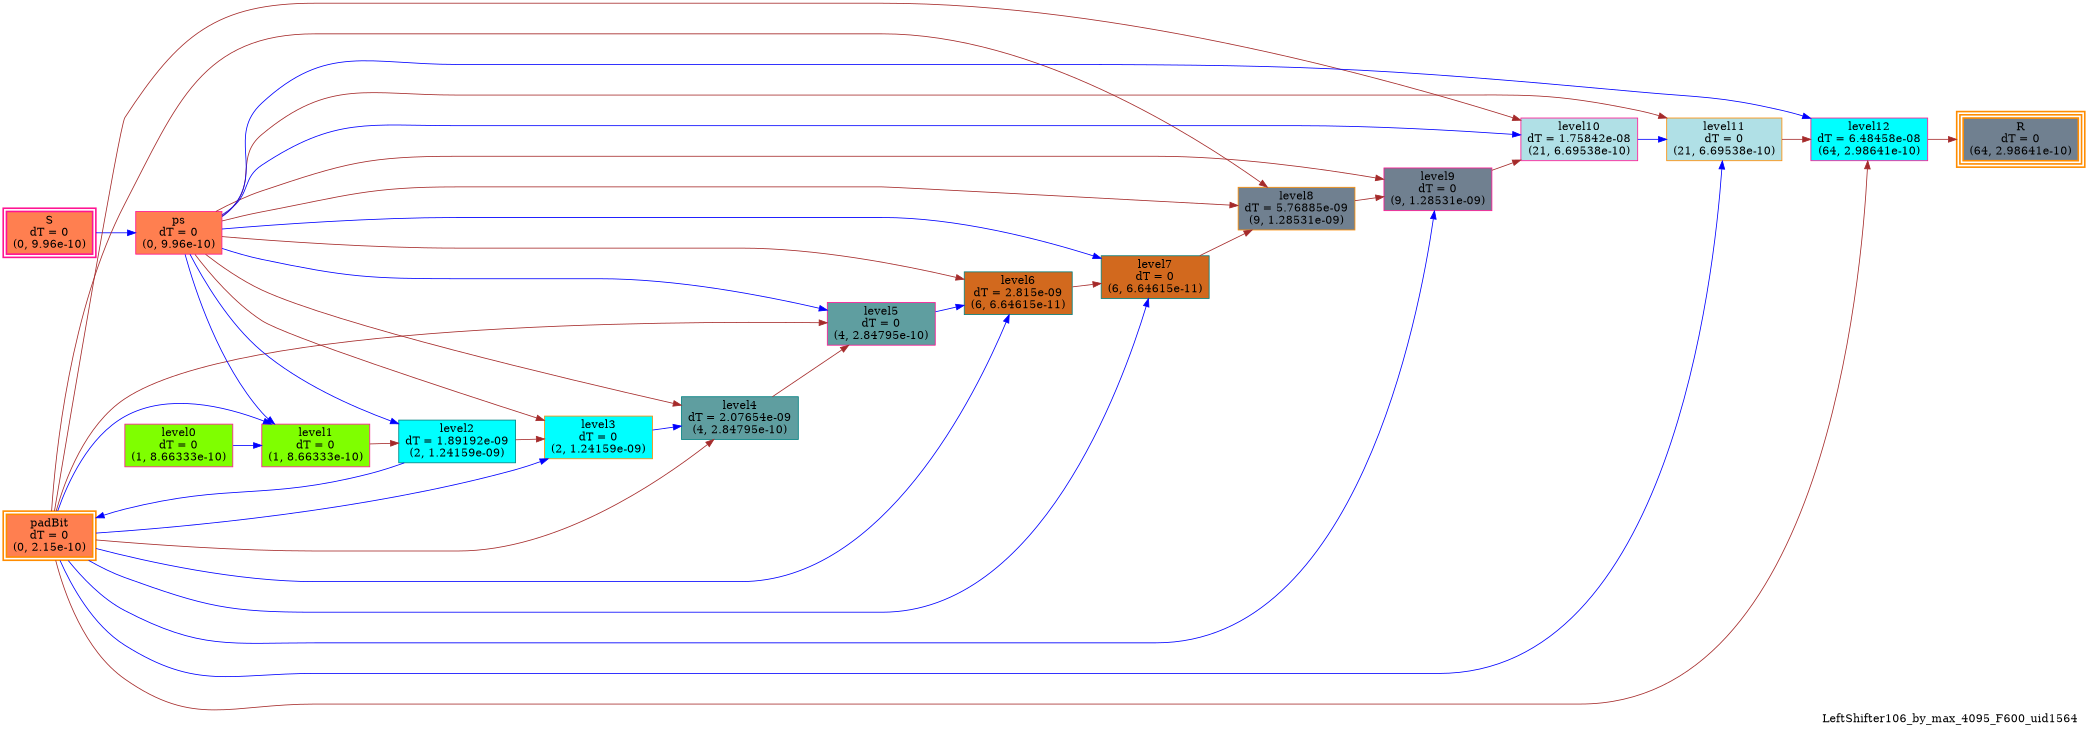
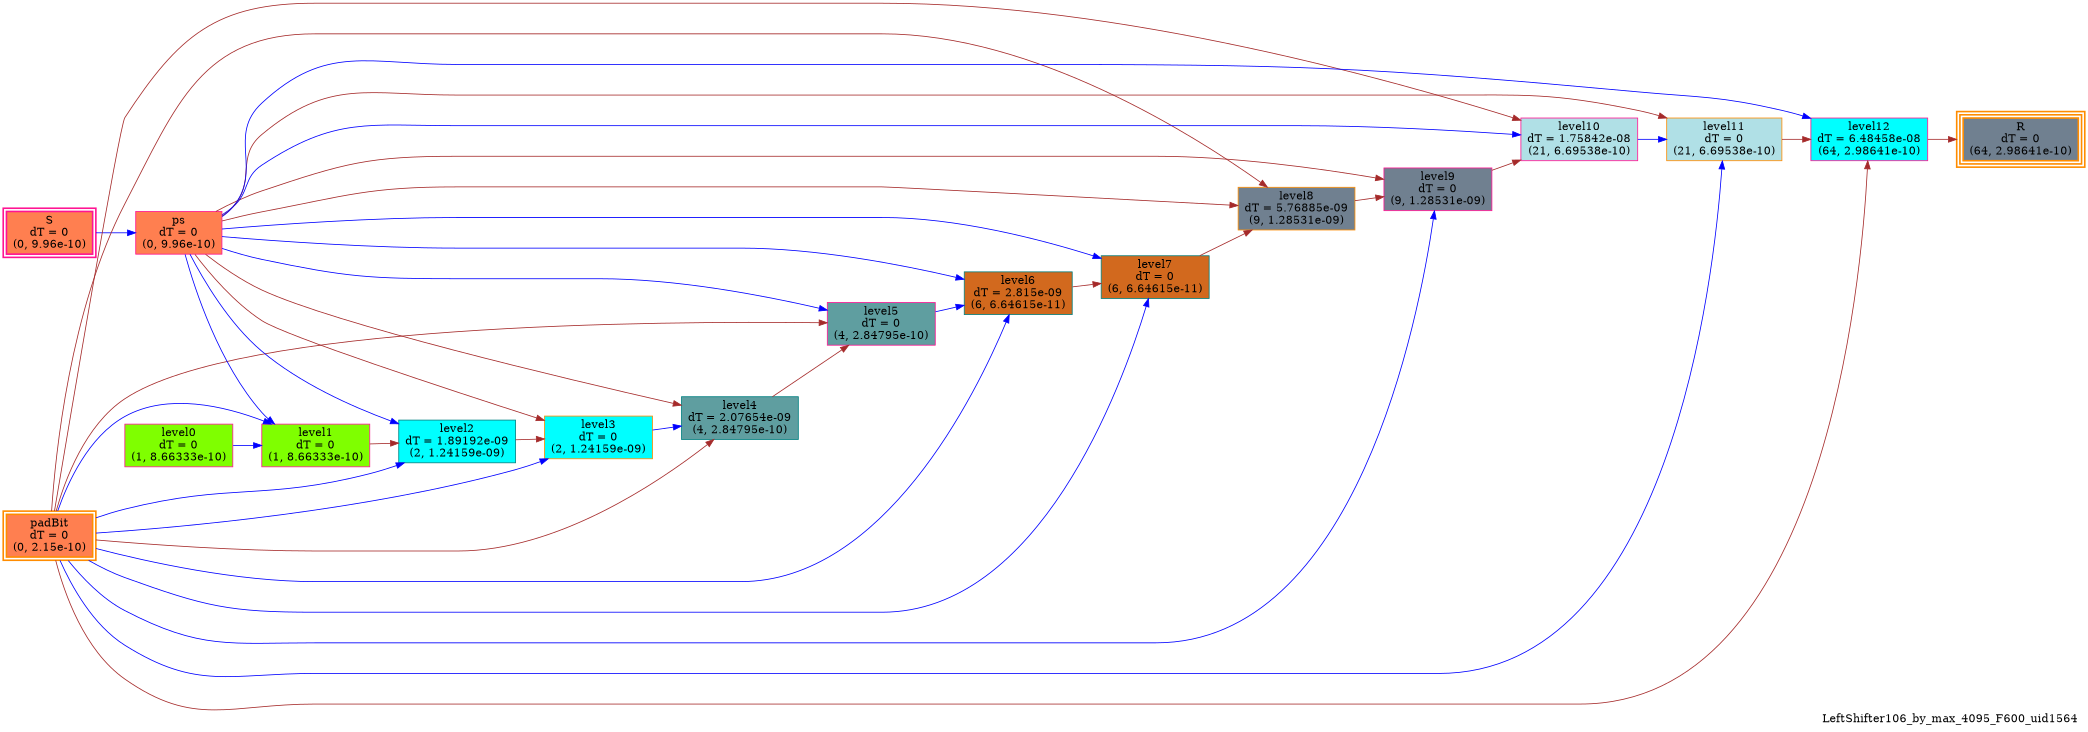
edge "ps dT = 0 (0, 9.96e-10)" -> "level6 dT = 2.815e-09 (6, 6.64615e-11)": color brown -> blue
edge "level2 dT = 1.89192e-09 (2, 1.24159e-09)" -> "padBit dT = 0 (0, 2.15e-10)": reversed
